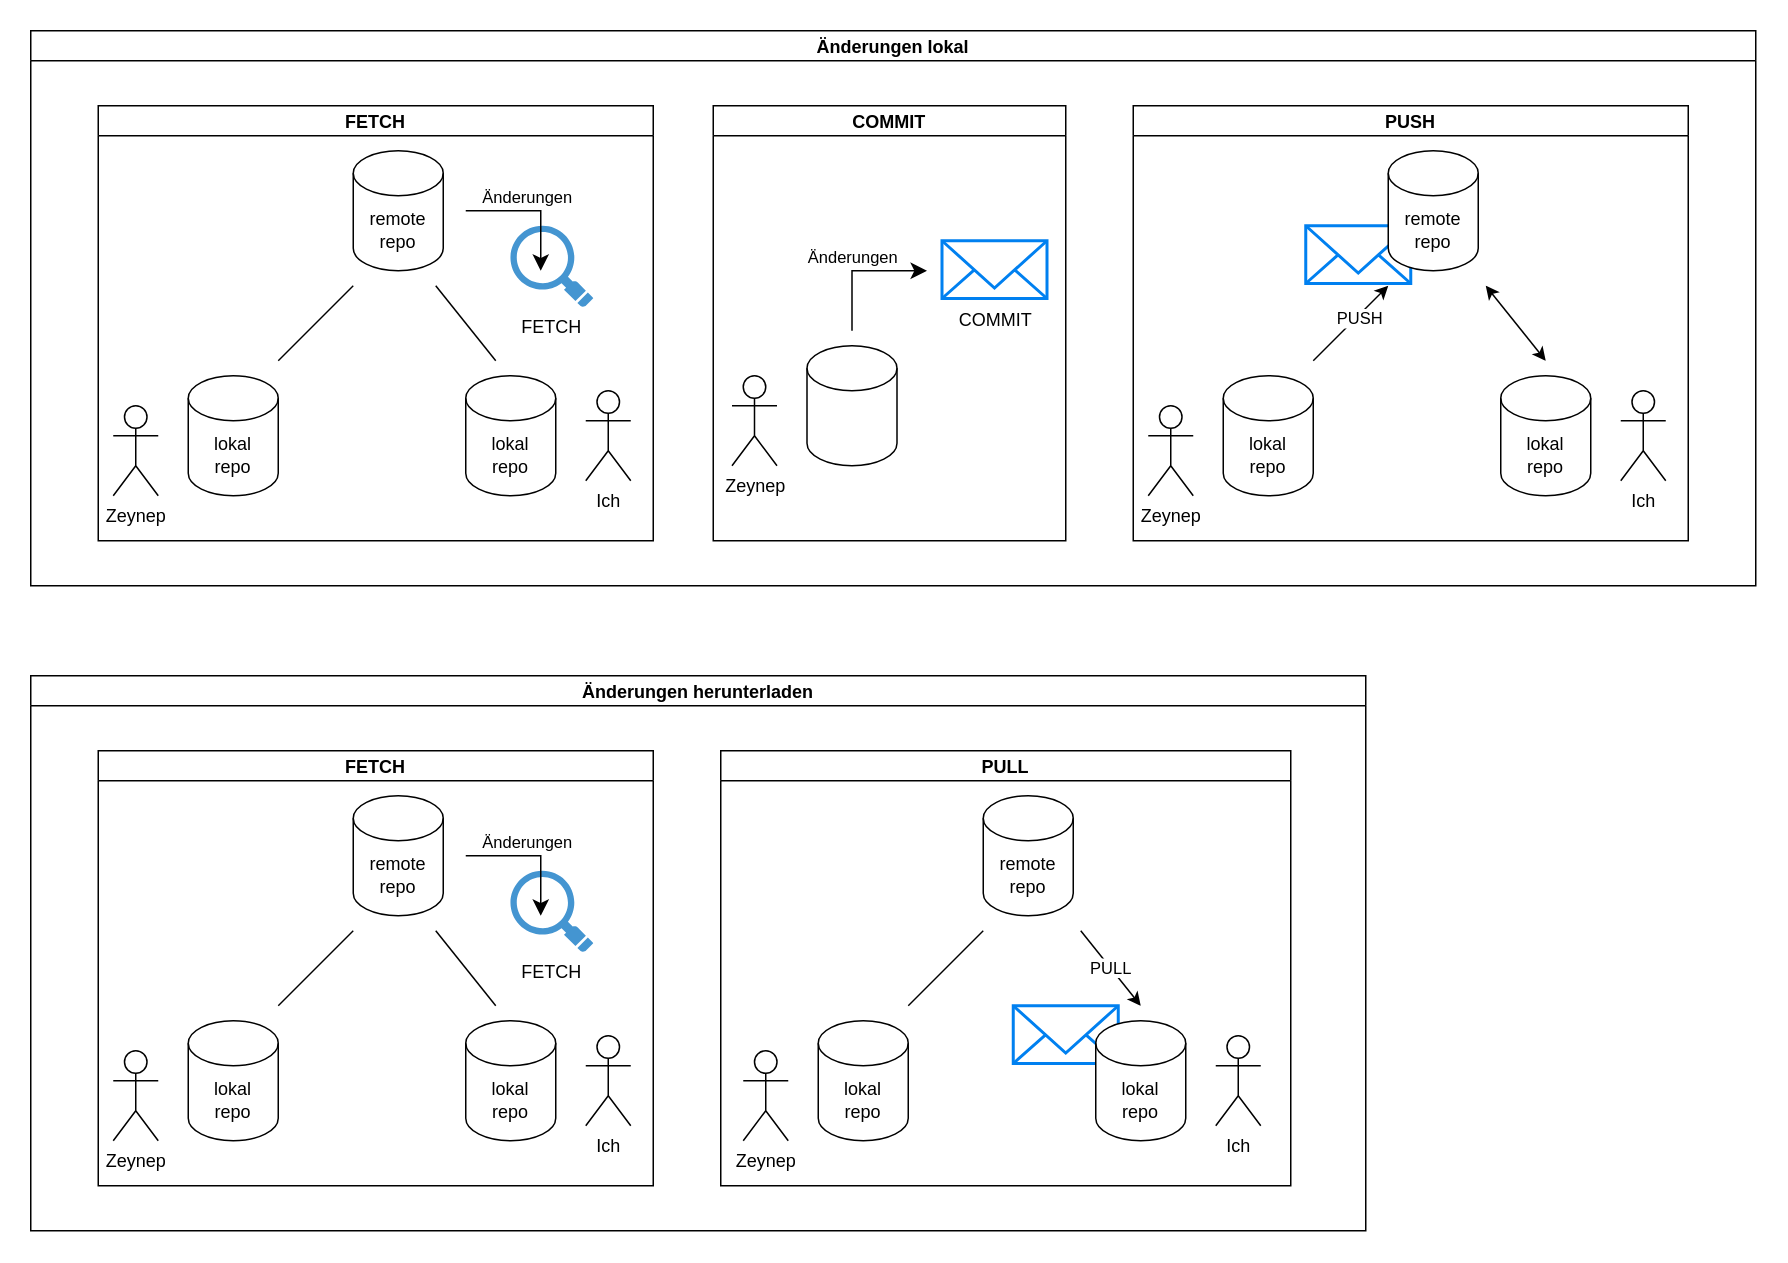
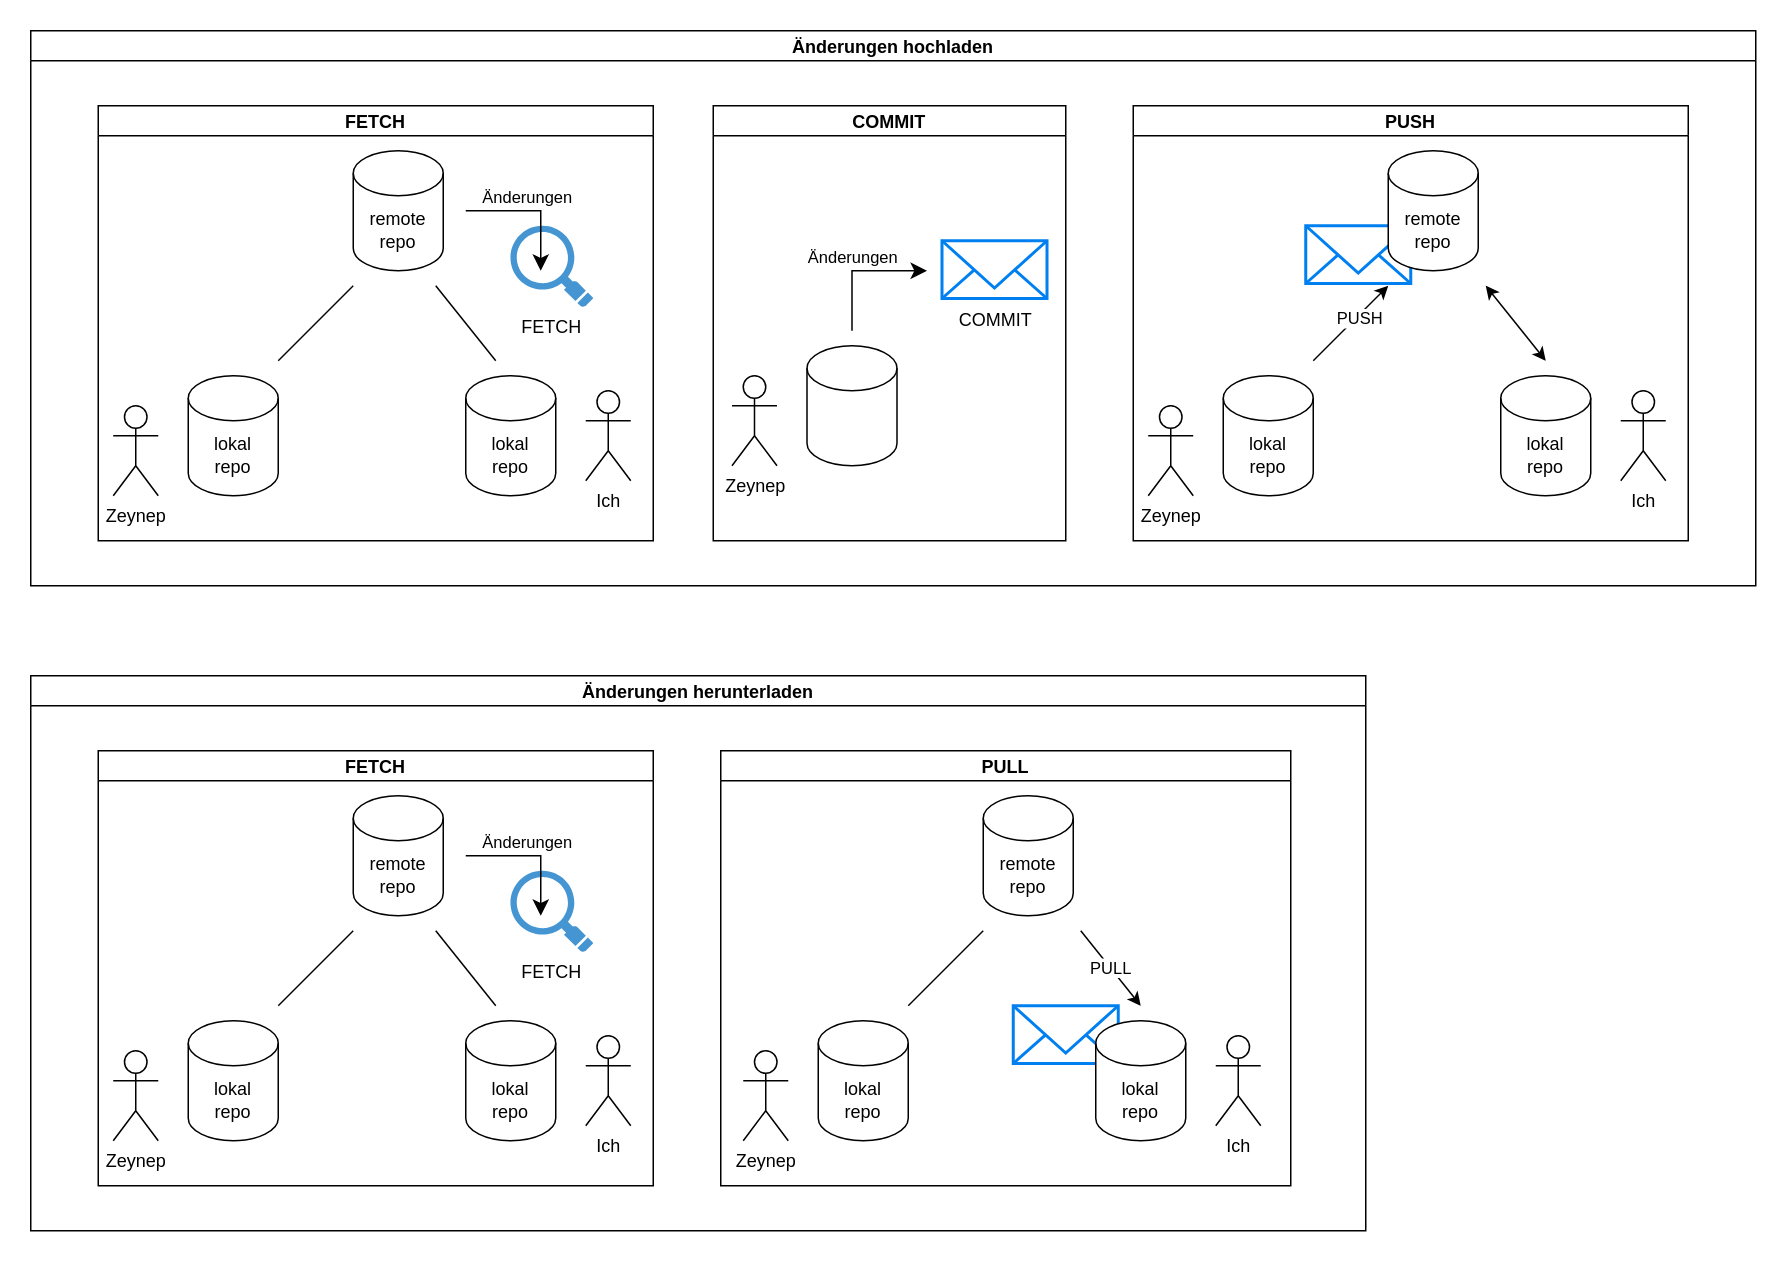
node "Änderungen lokal": label "Änderungen lokal" -> "Änderungen hochladen"
